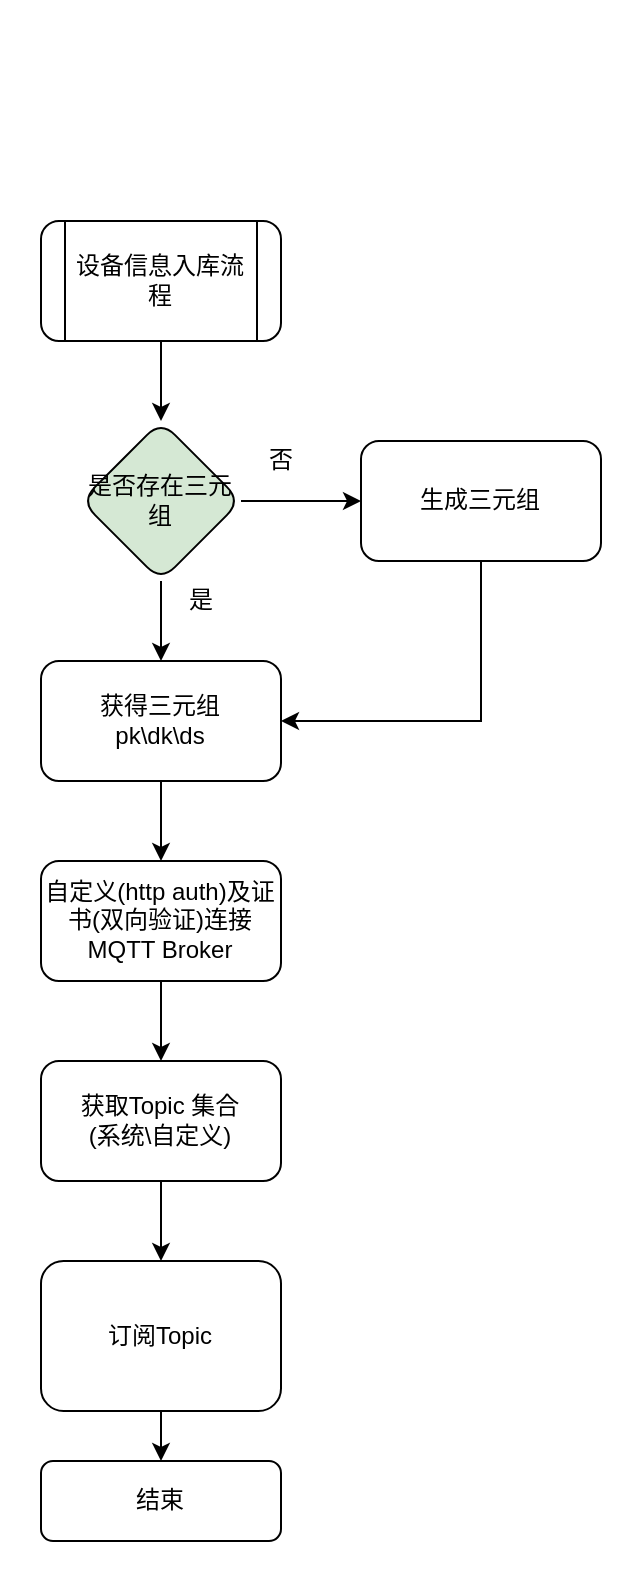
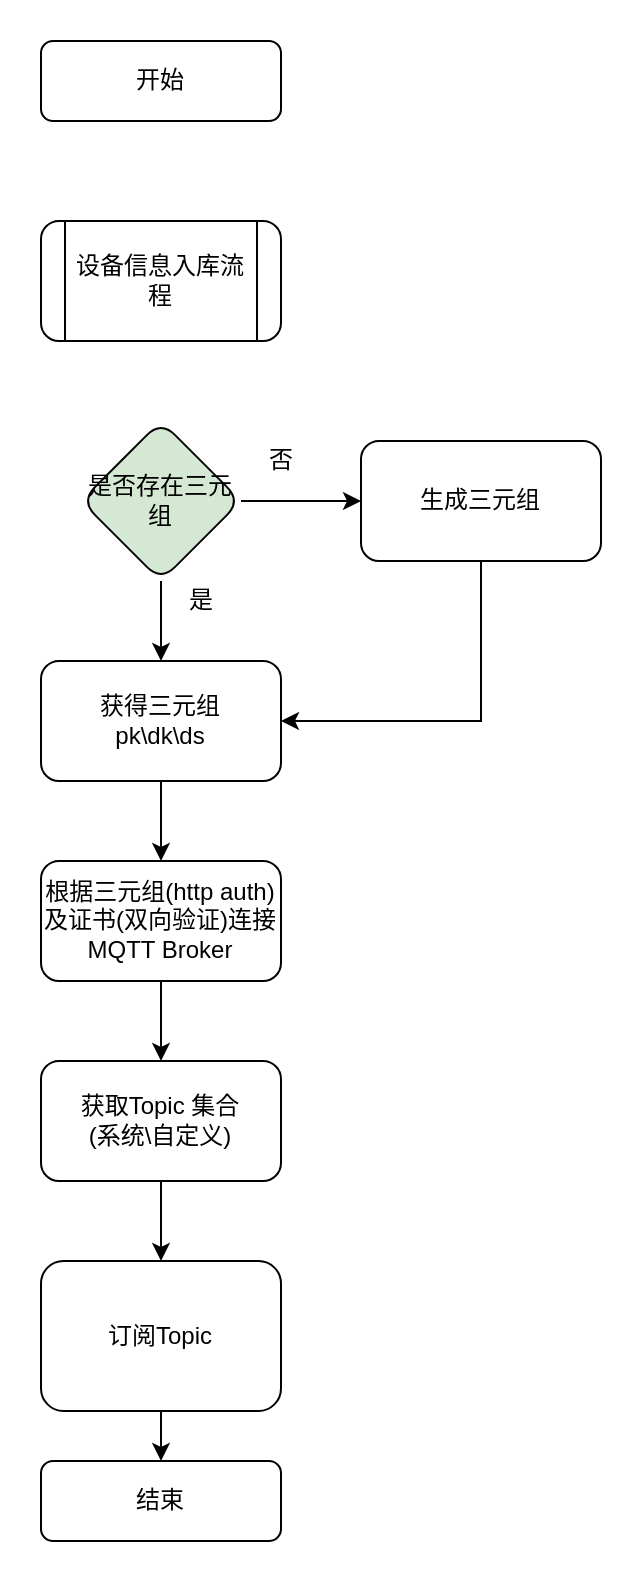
node "开始": added
edge "设备信息入库流程" -> "是否存在三元组": removed
node "自定义(http auth)及证书(双向验证)连接MQTT Broker": label "自定义(http auth)及证书(双向验证)连接MQTT Broker" -> "根据三元组(http auth)及证书(双向验证)连接MQTT Broker"
